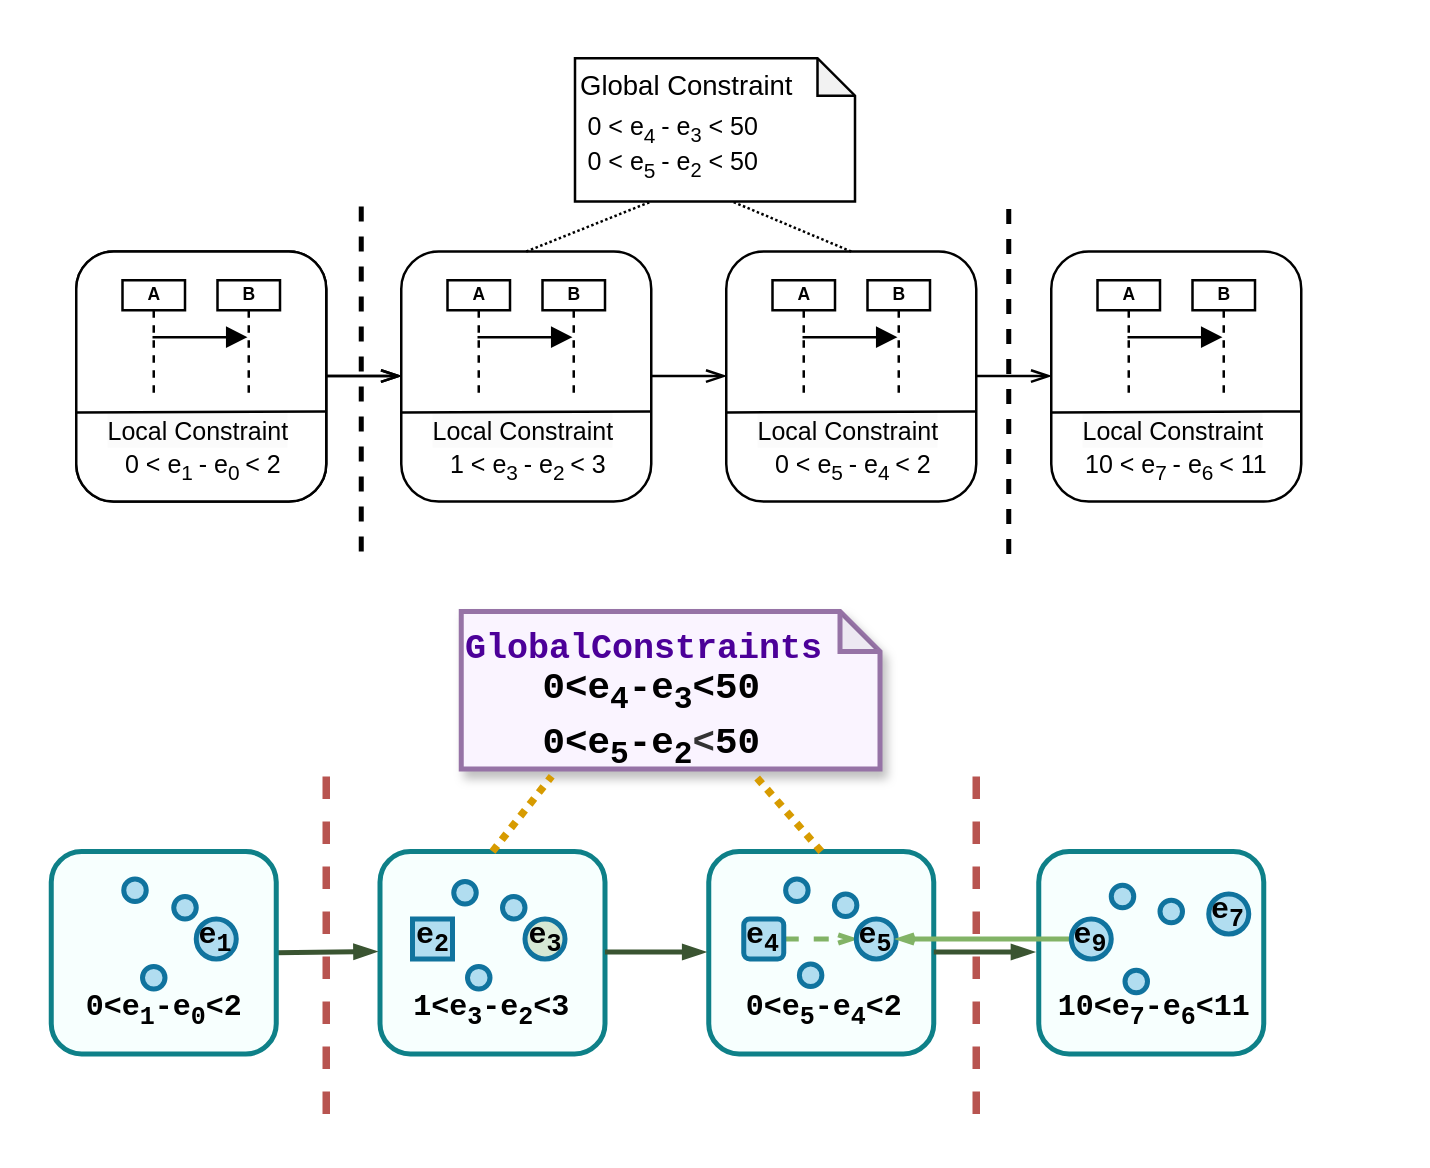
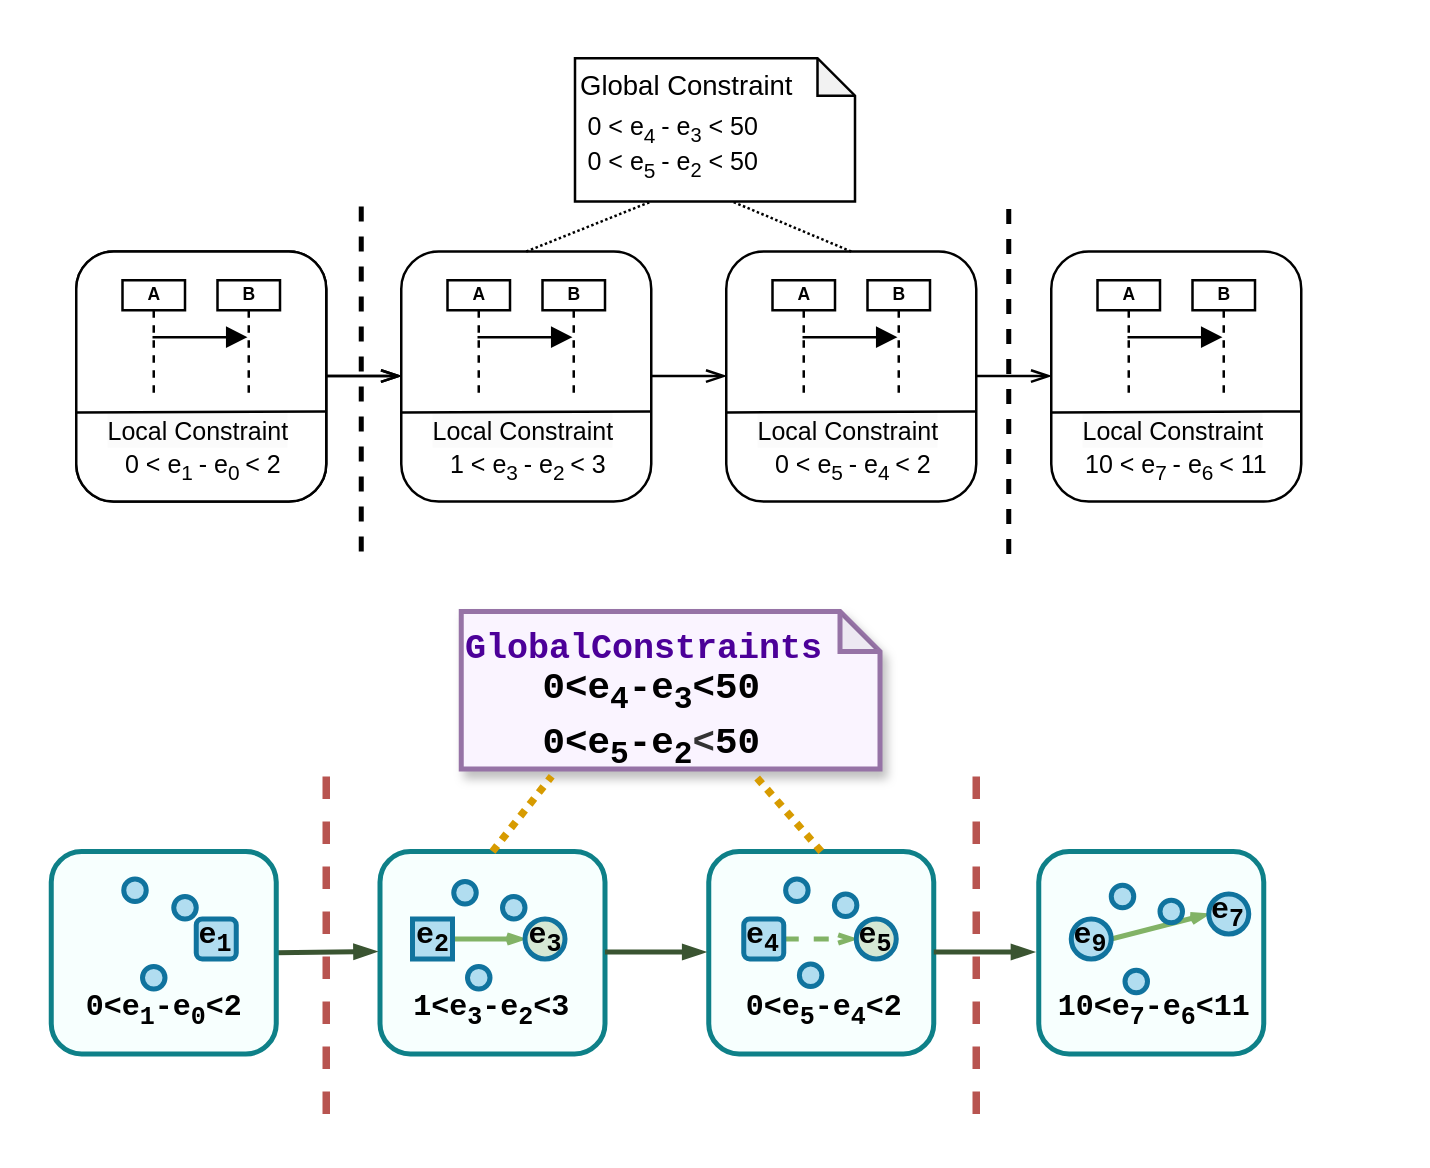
node "e1": shape ellipse -> rounded rectangle
edge "e2" -> "e3": added
node "e5": fillcolor #b1ddf0 -> #d5e8d4
edge "e9" -> "e5": now "e9" -> "e7"
